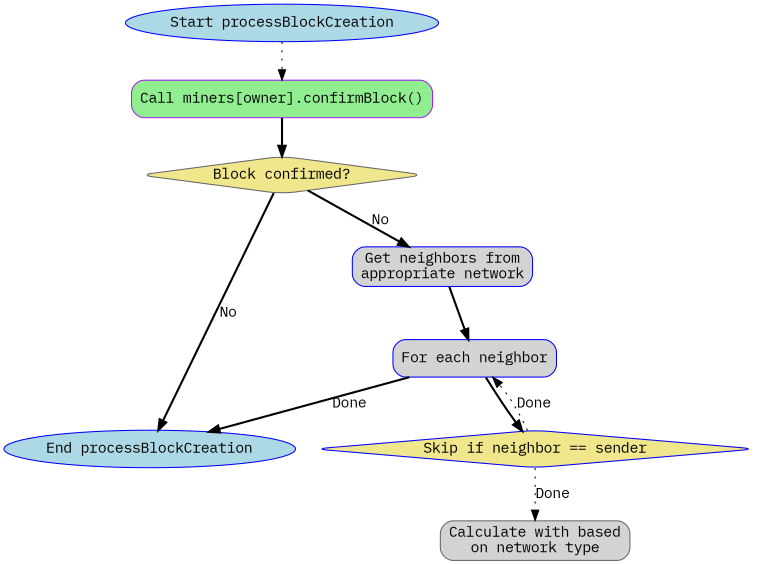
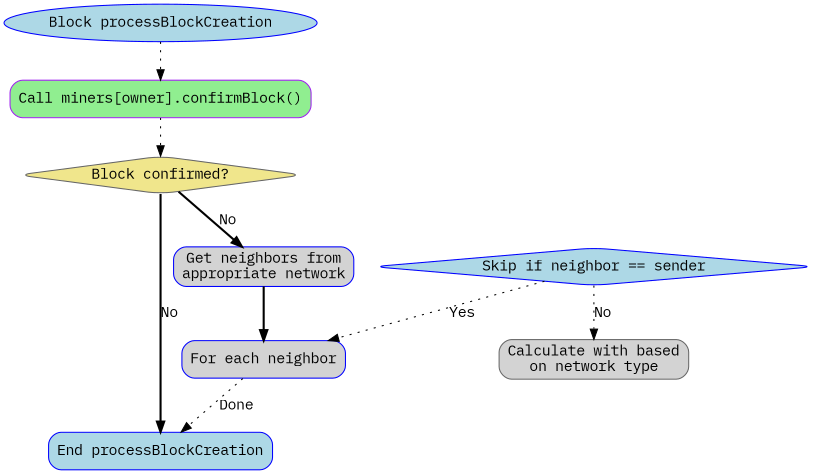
node "Start processBlockCreation": label "Start processBlockCreation" -> "Block processBlockCreation"
edge "Call miners[owner].confirmBlock()" -> "Block confirmed?": style bold -> dotted
edge "For each neighbor" -> "Skip if neighbor == sender": removed
edge "For each neighbor" -> "End processBlockCreation": style bold -> dotted
edge "Skip if neighbor == sender" -> "For each neighbor": label "Done" -> "Yes"
node "End processBlockCreation": shape ellipse -> box
node "Skip if neighbor == sender": fillcolor khaki -> lightblue
edge "Skip if neighbor == sender" -> "Calculate with based on network type": label "Done" -> "No"
